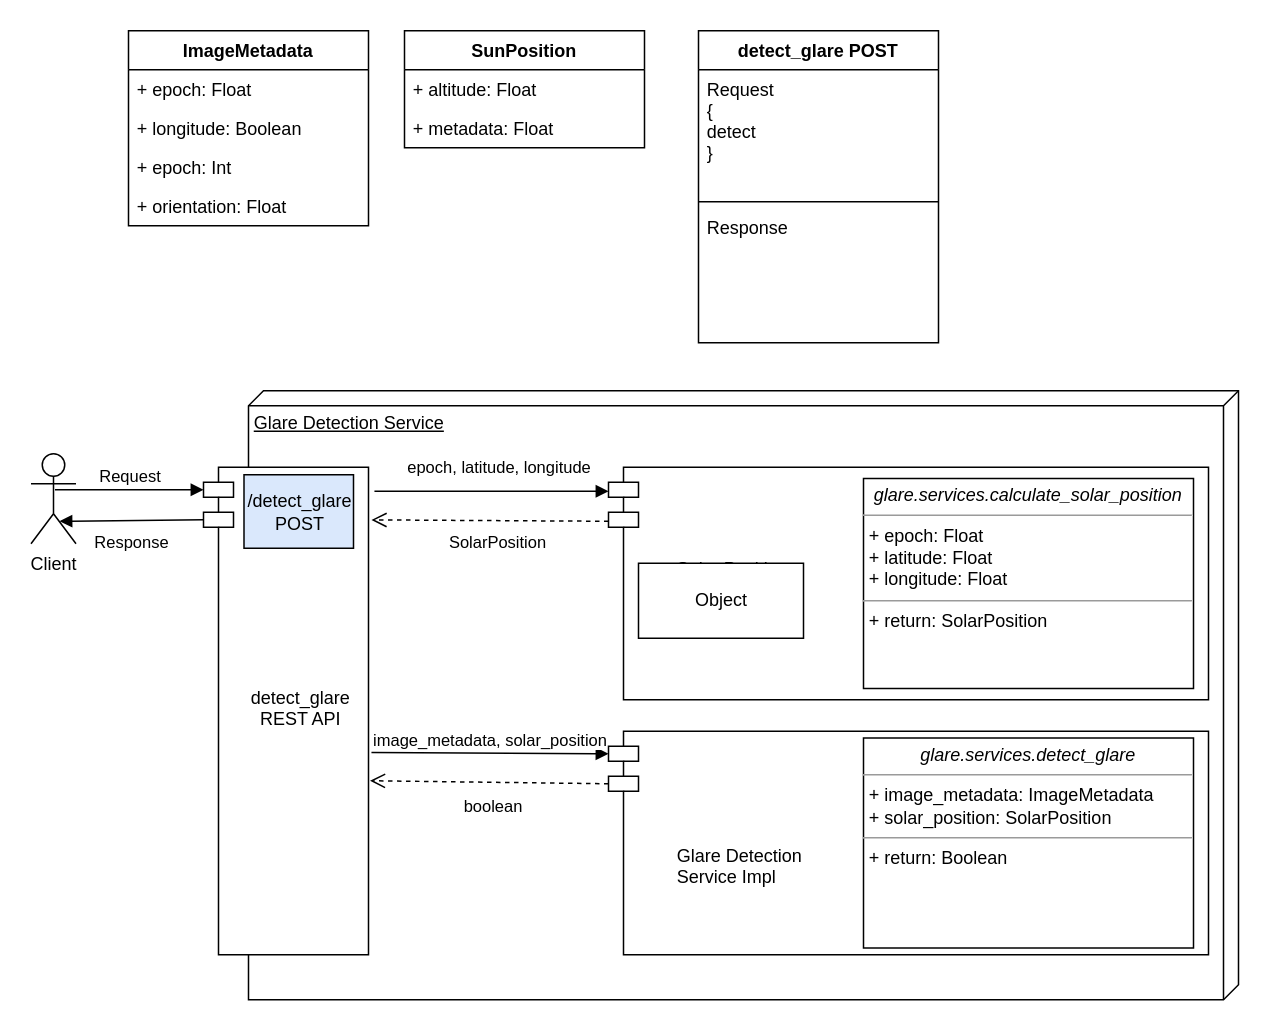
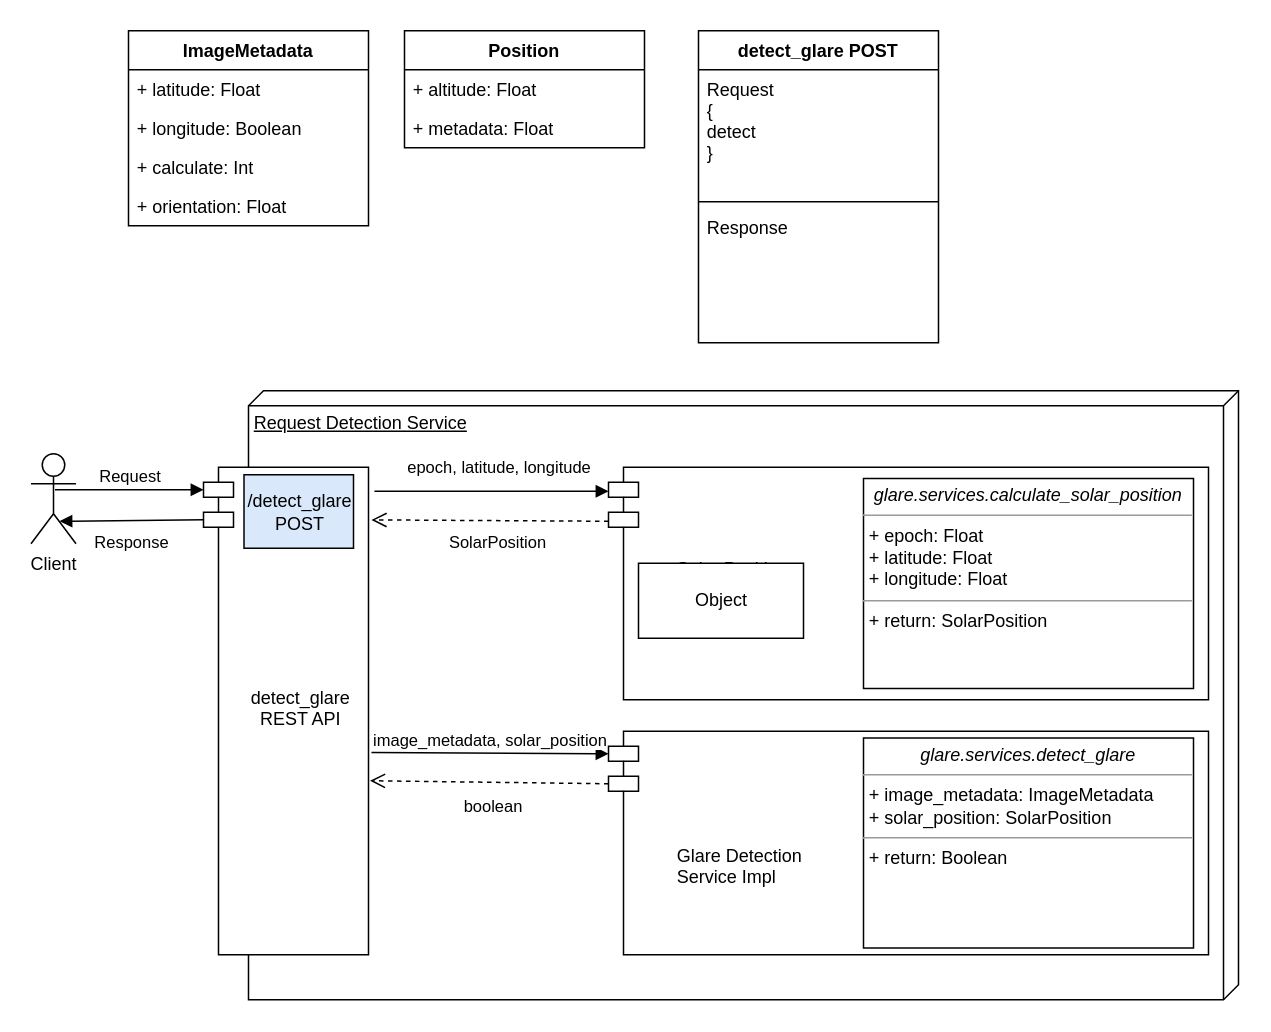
node "SunPosition": label "SunPosition" -> "Position"
node "+ epoch: Float": label "+ epoch: Float" -> "+ latitude: Float"
node "+ epoch: Int": label "+ epoch: Int" -> "+ calculate: Int"
node "Glare Detection Service": label "Glare Detection Service" -> "Request Detection Service"
